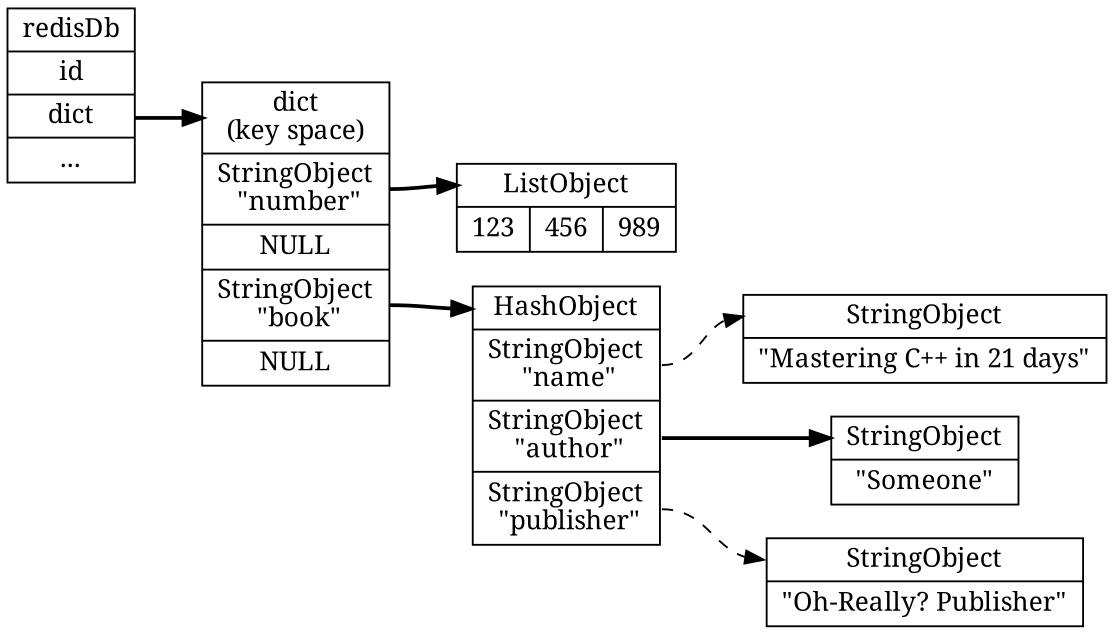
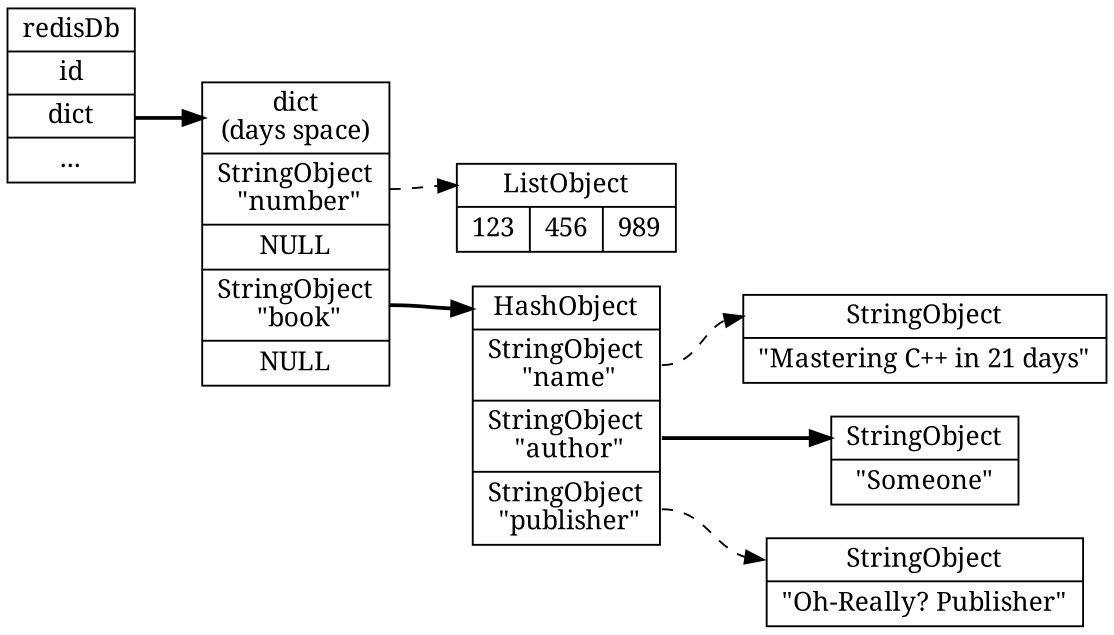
node "dict": text "(key space)" -> "(days space)"
edge "dict" -> "ListObject": style bold -> dashed
